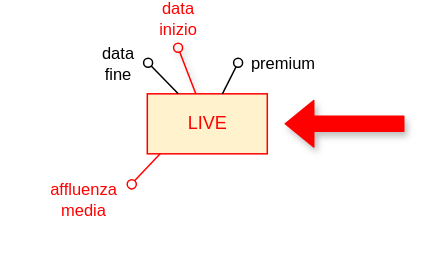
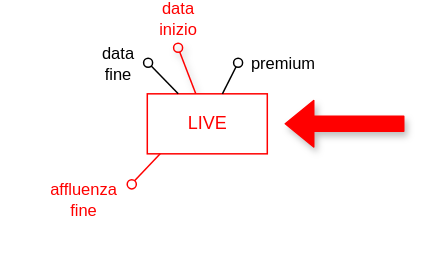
node "LIVE": fillcolor #fff2cc -> #ffffff
node "affluenza media": label "affluenza media" -> "affluenza fine"
